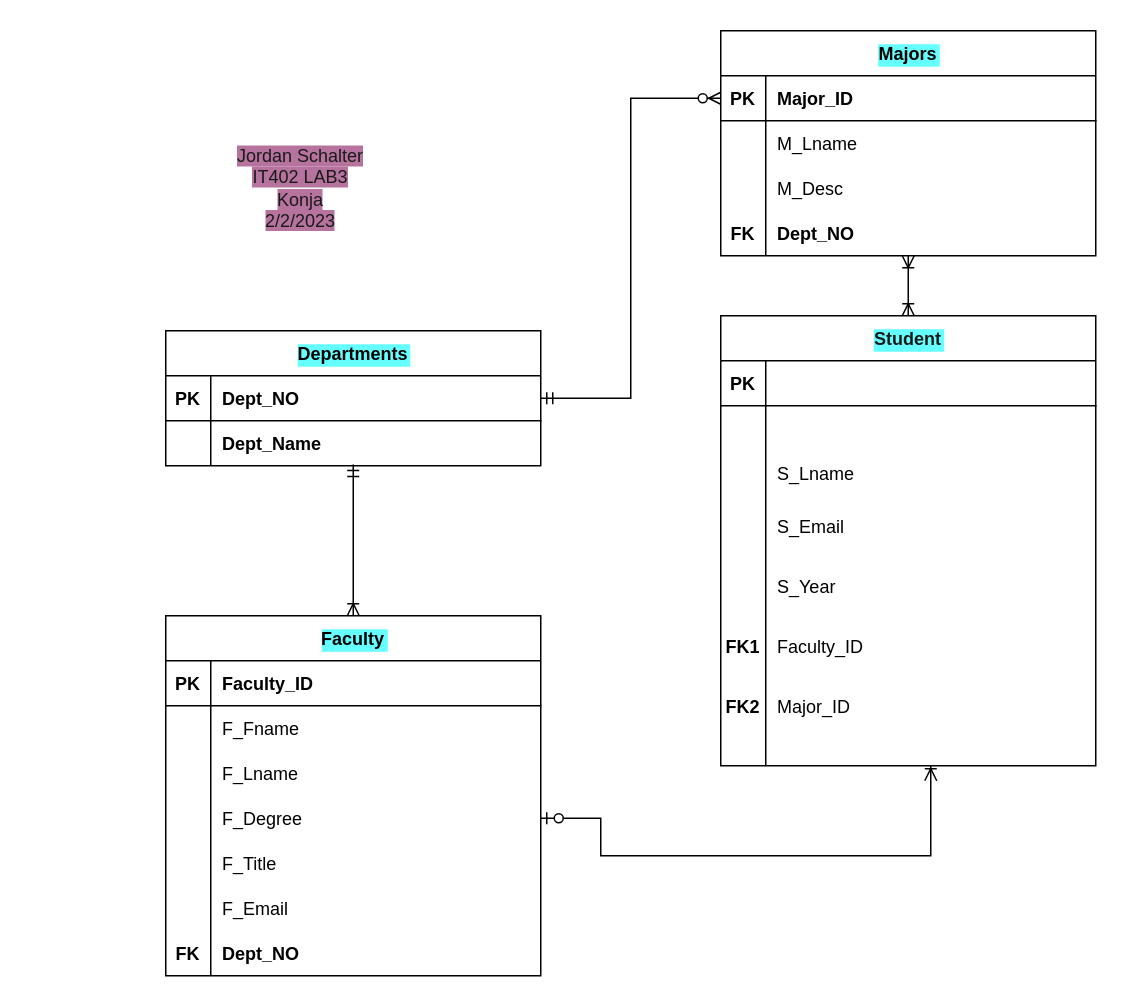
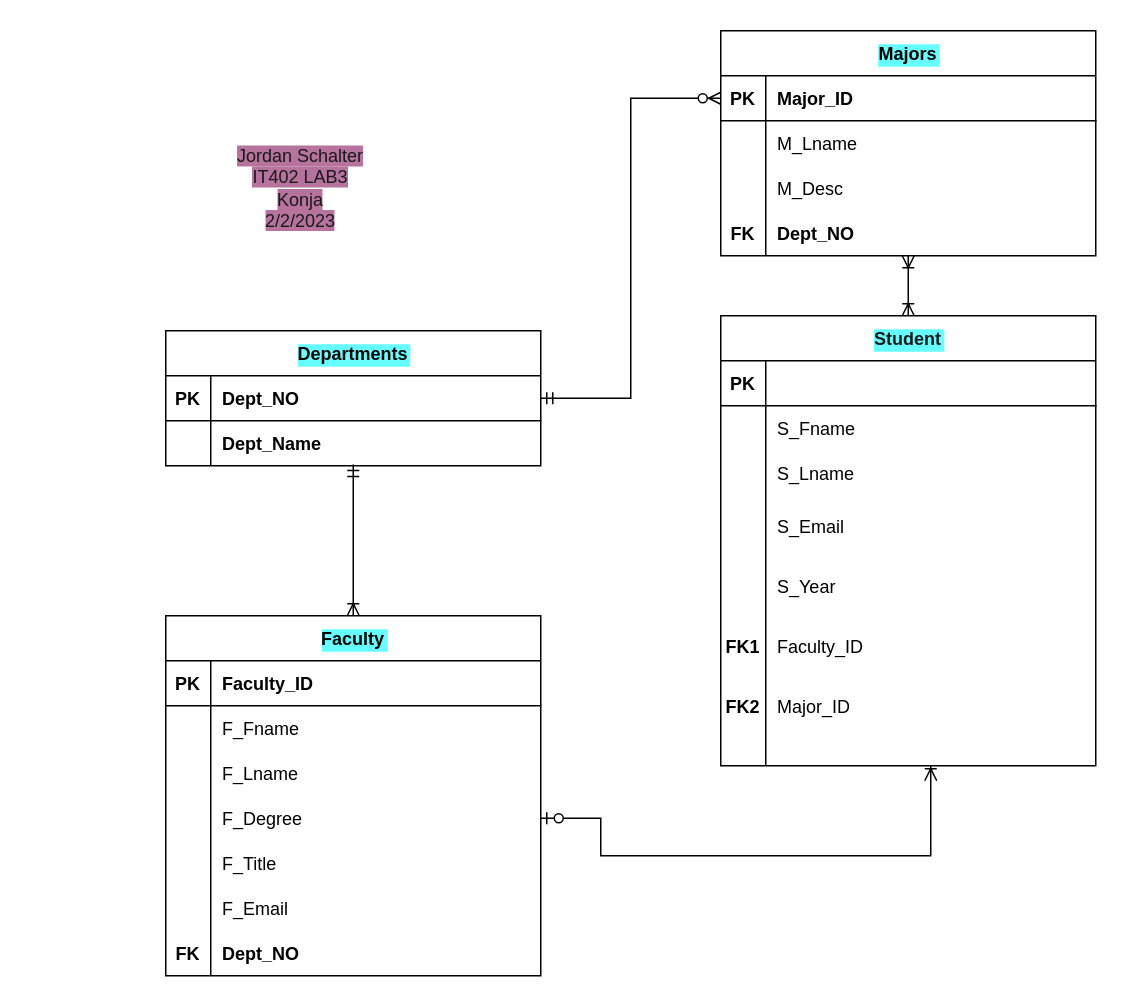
node "S_Fname": added
